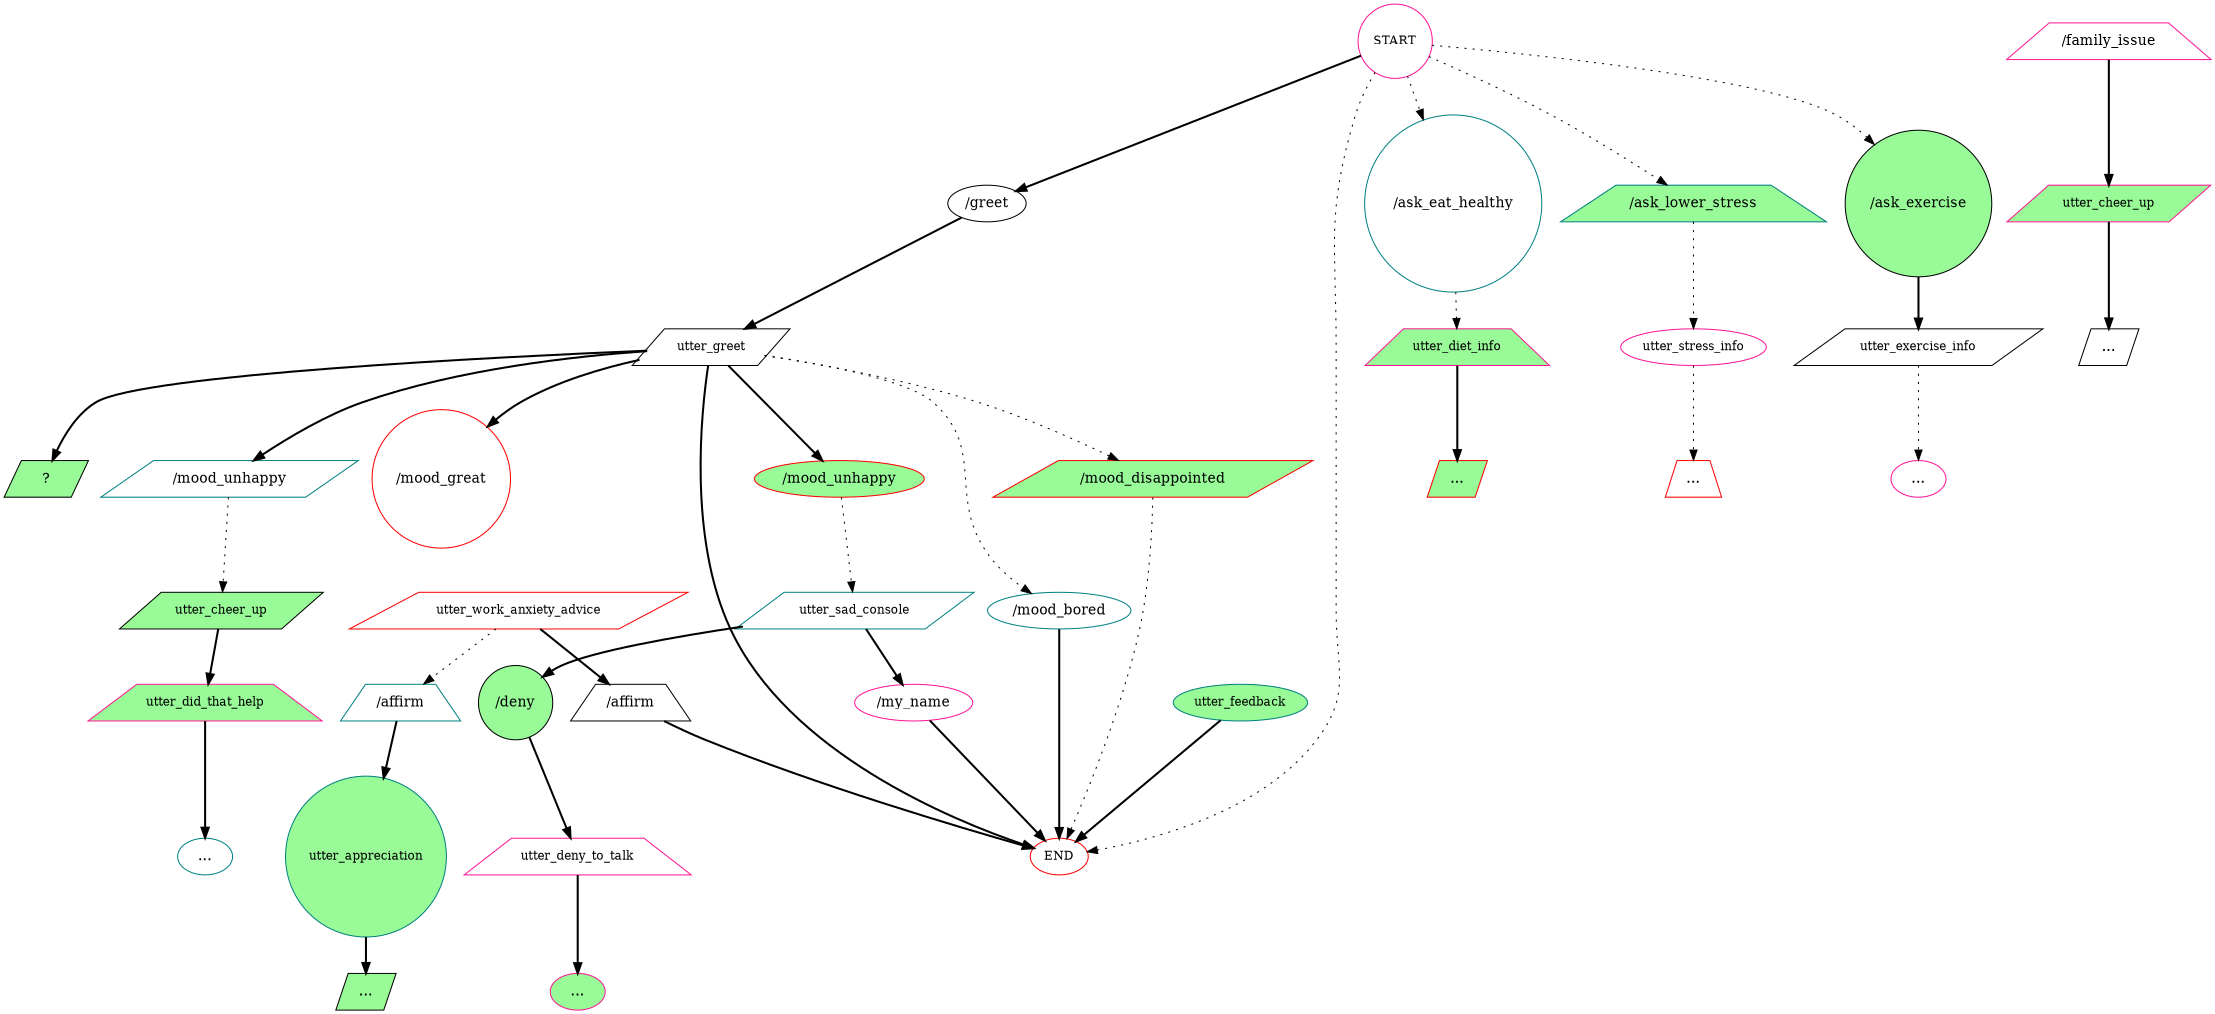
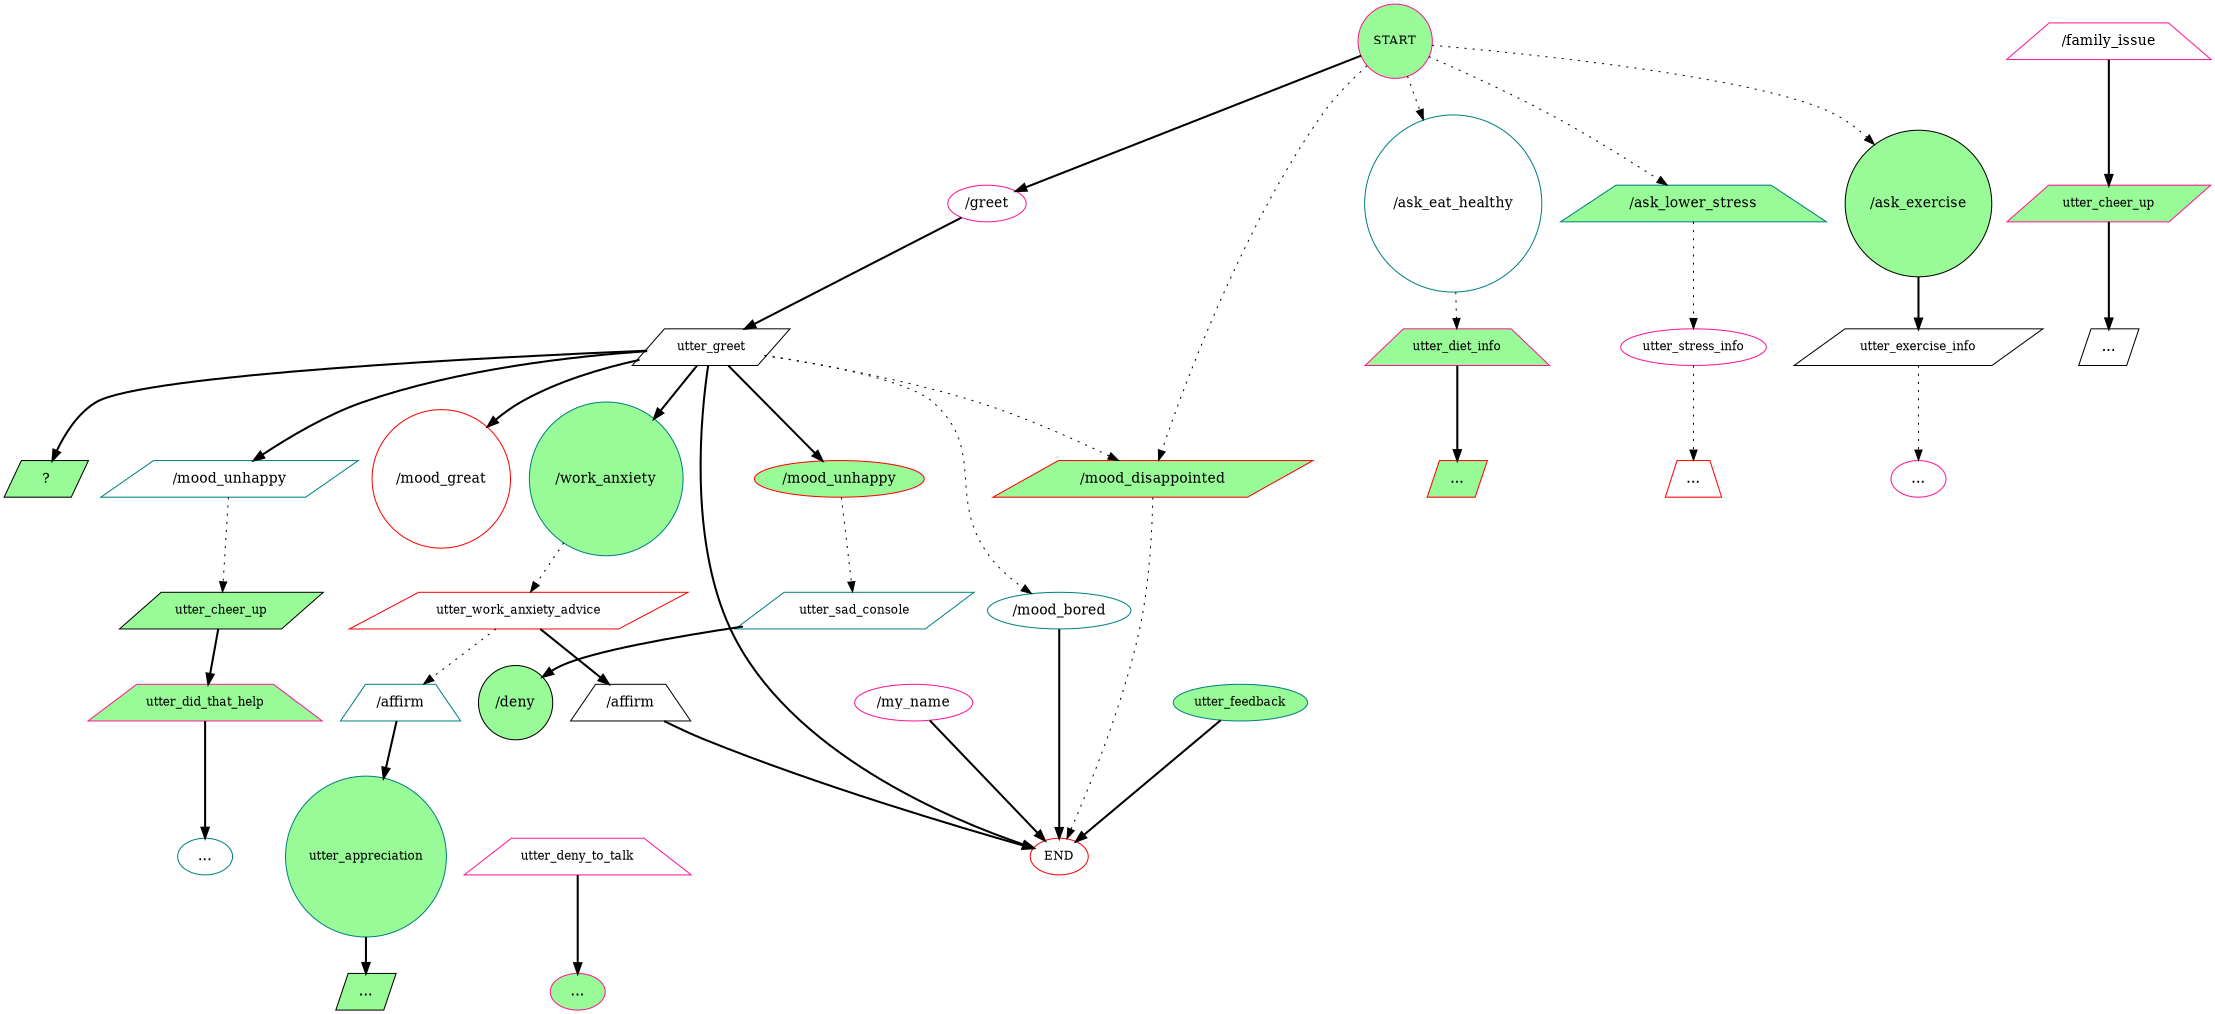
node "START": fillcolor white -> palegreen
node "/greet": color black -> deeppink
node "/work_anxiety": added
edge "START" -> "END": now "START" -> "/mood_disappointed"
edge "utter_sad_console" -> "/my_name": removed
edge "/deny" -> "utter_deny_to_talk": removed
